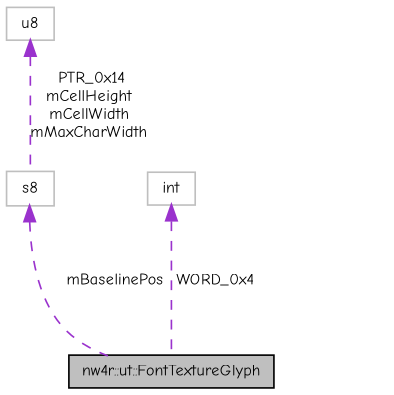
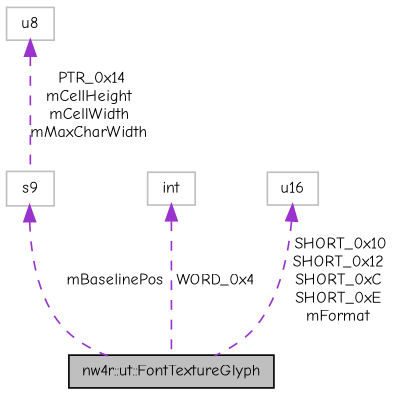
node "s8": label "s8" -> "s9"
node "u16": added
